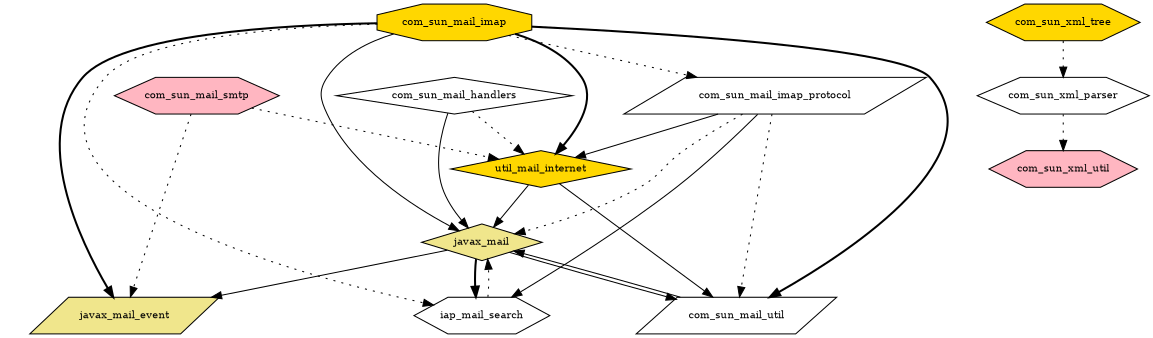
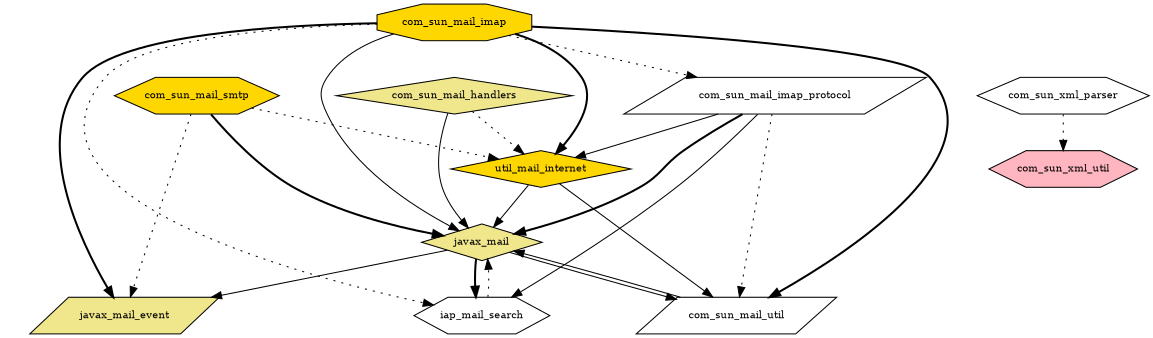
node "com_sun_xml_tree": removed
node "com_sun_mail_smtp": fillcolor lightpink -> gold
node "com_sun_mail_handlers": fillcolor white -> khaki
edge "com_sun_mail_imap_protocol" -> "javax_mail": style dotted -> bold
edge "com_sun_mail_smtp" -> "javax_mail": added
